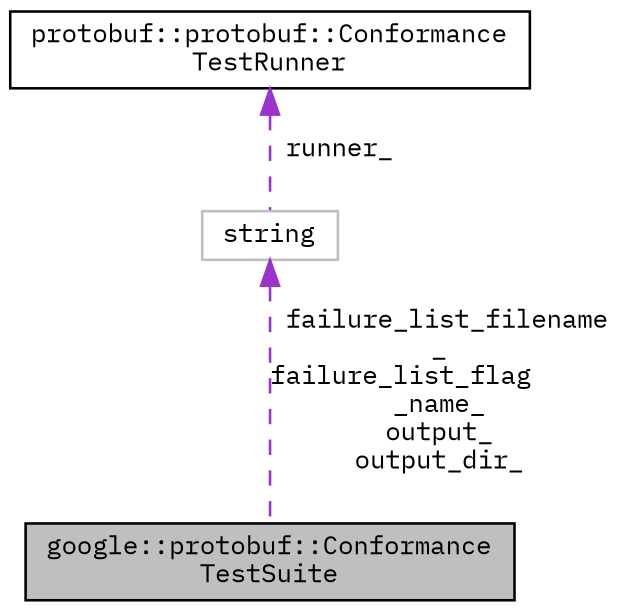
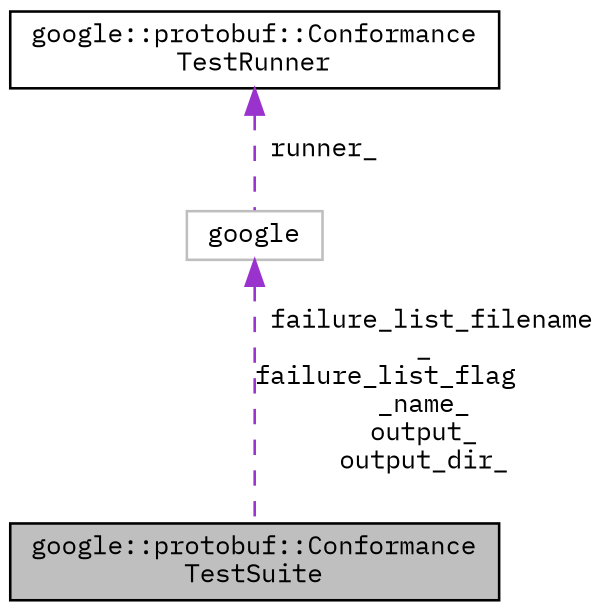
node "protobuf::protobuf::Conformance TestRunner": label "protobuf::protobuf::Conformance TestRunner" -> "google::protobuf::Conformance TestRunner"
node "string": label "string" -> "google"
